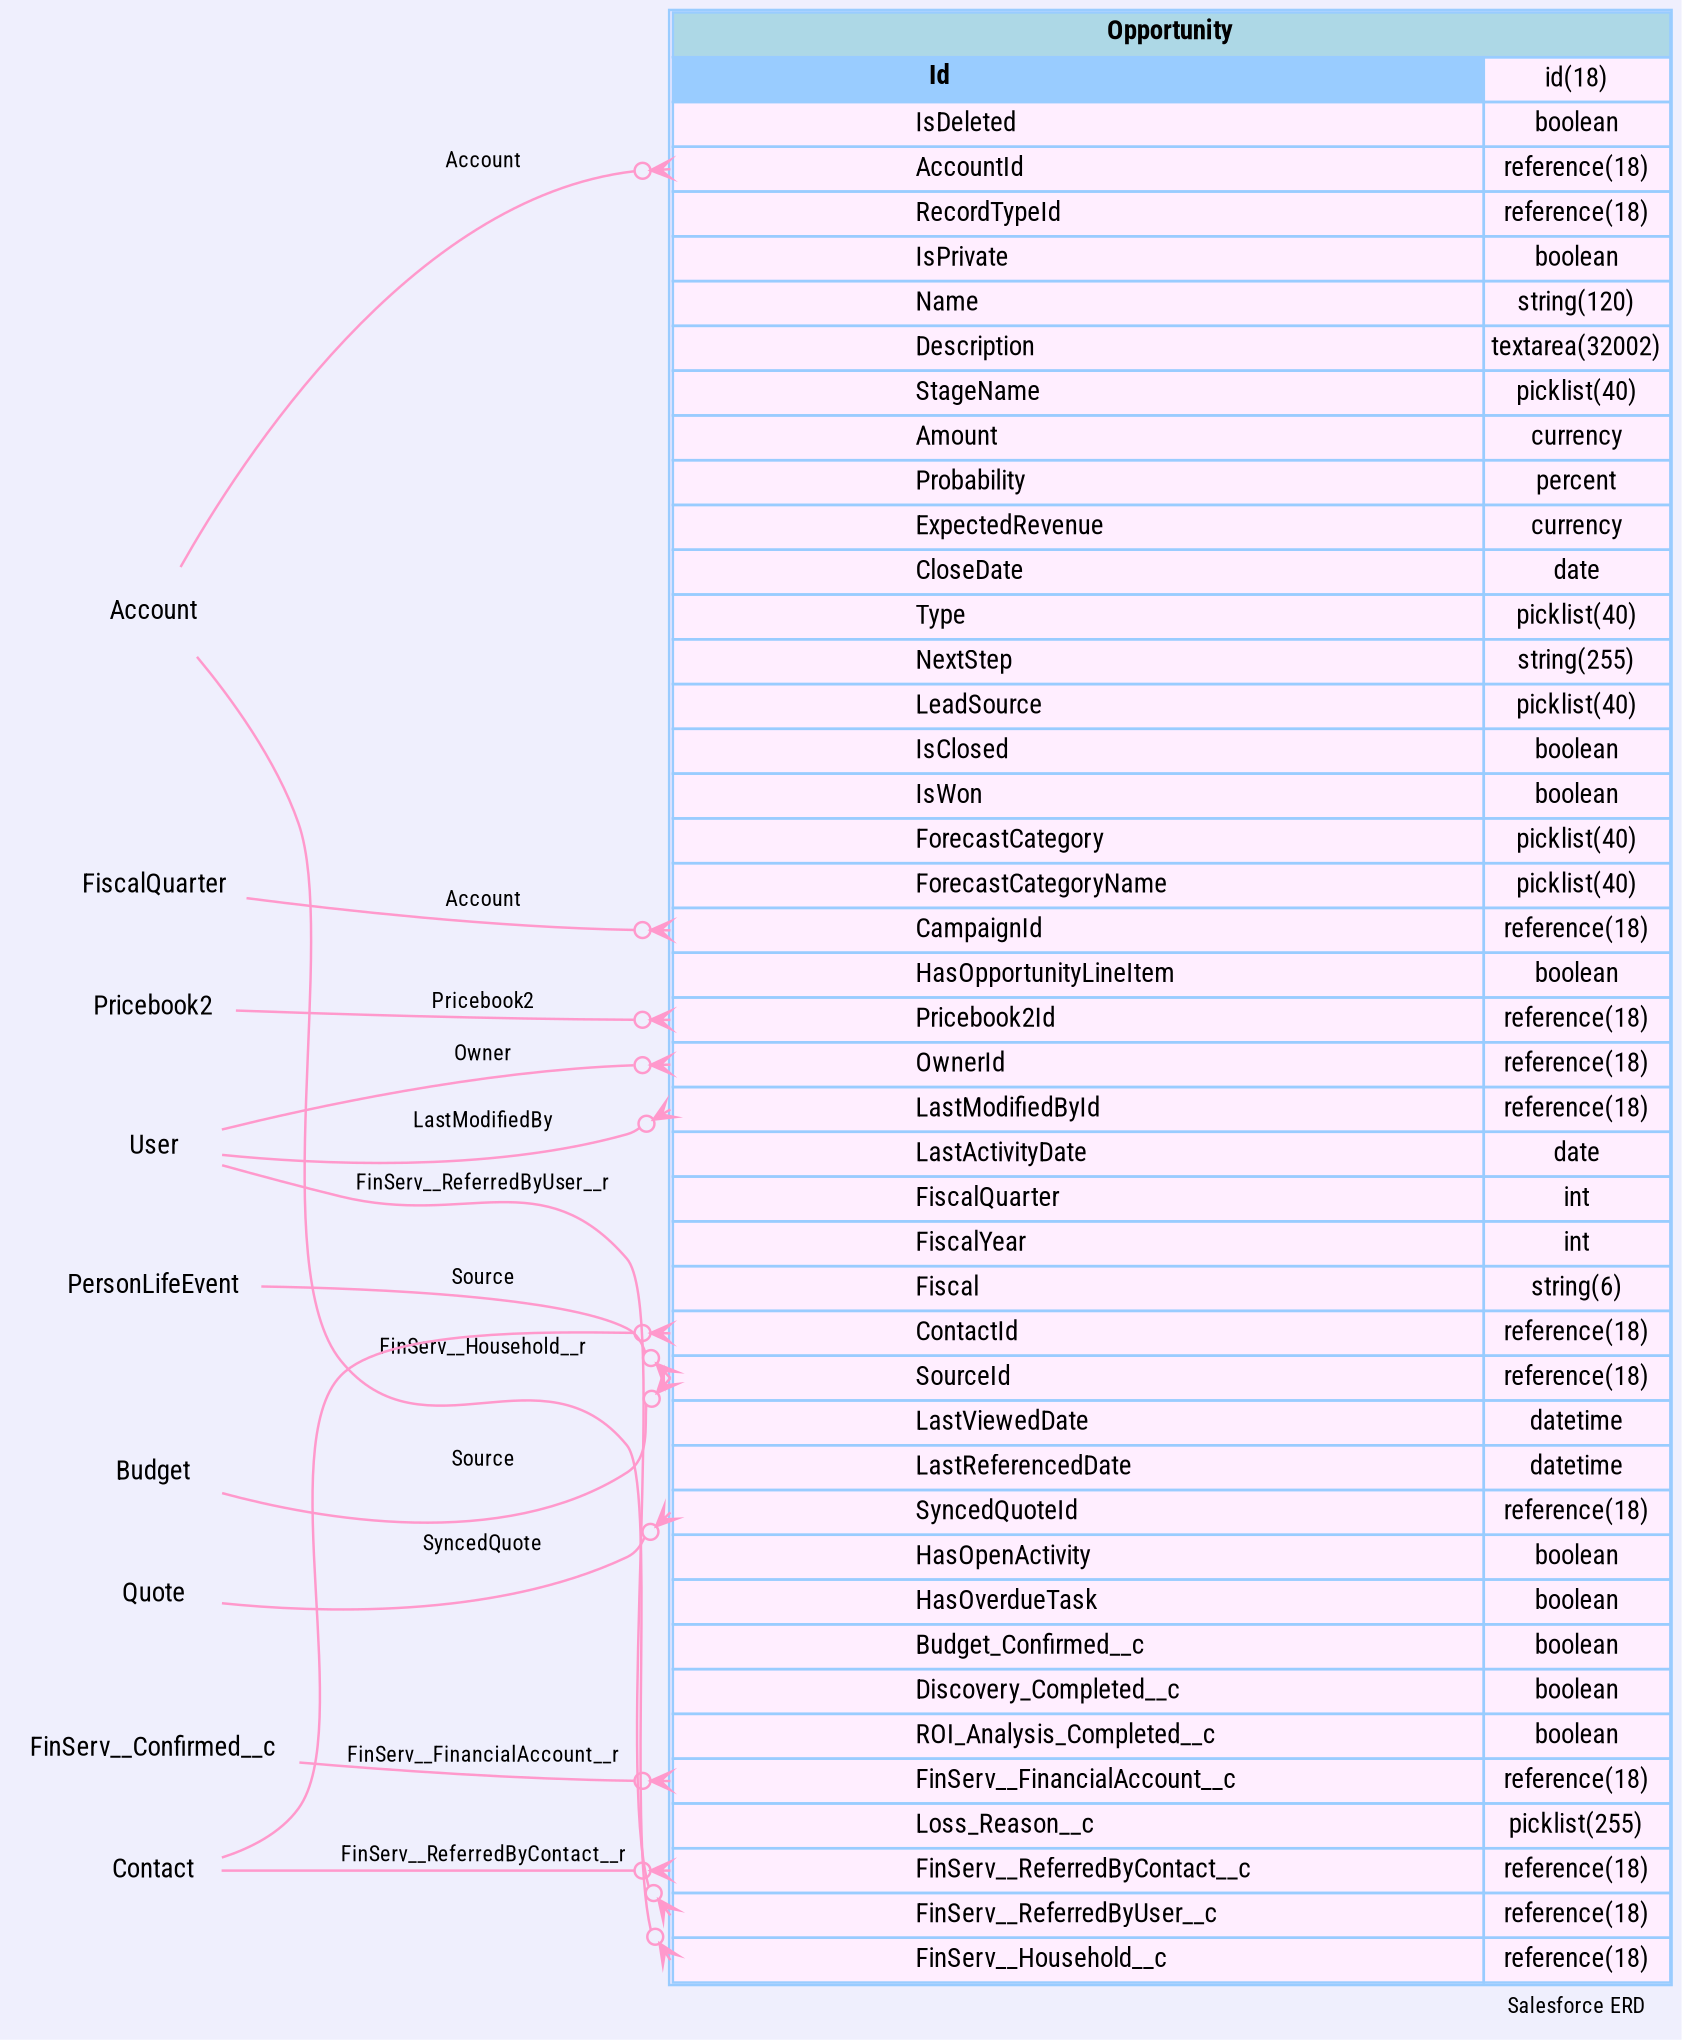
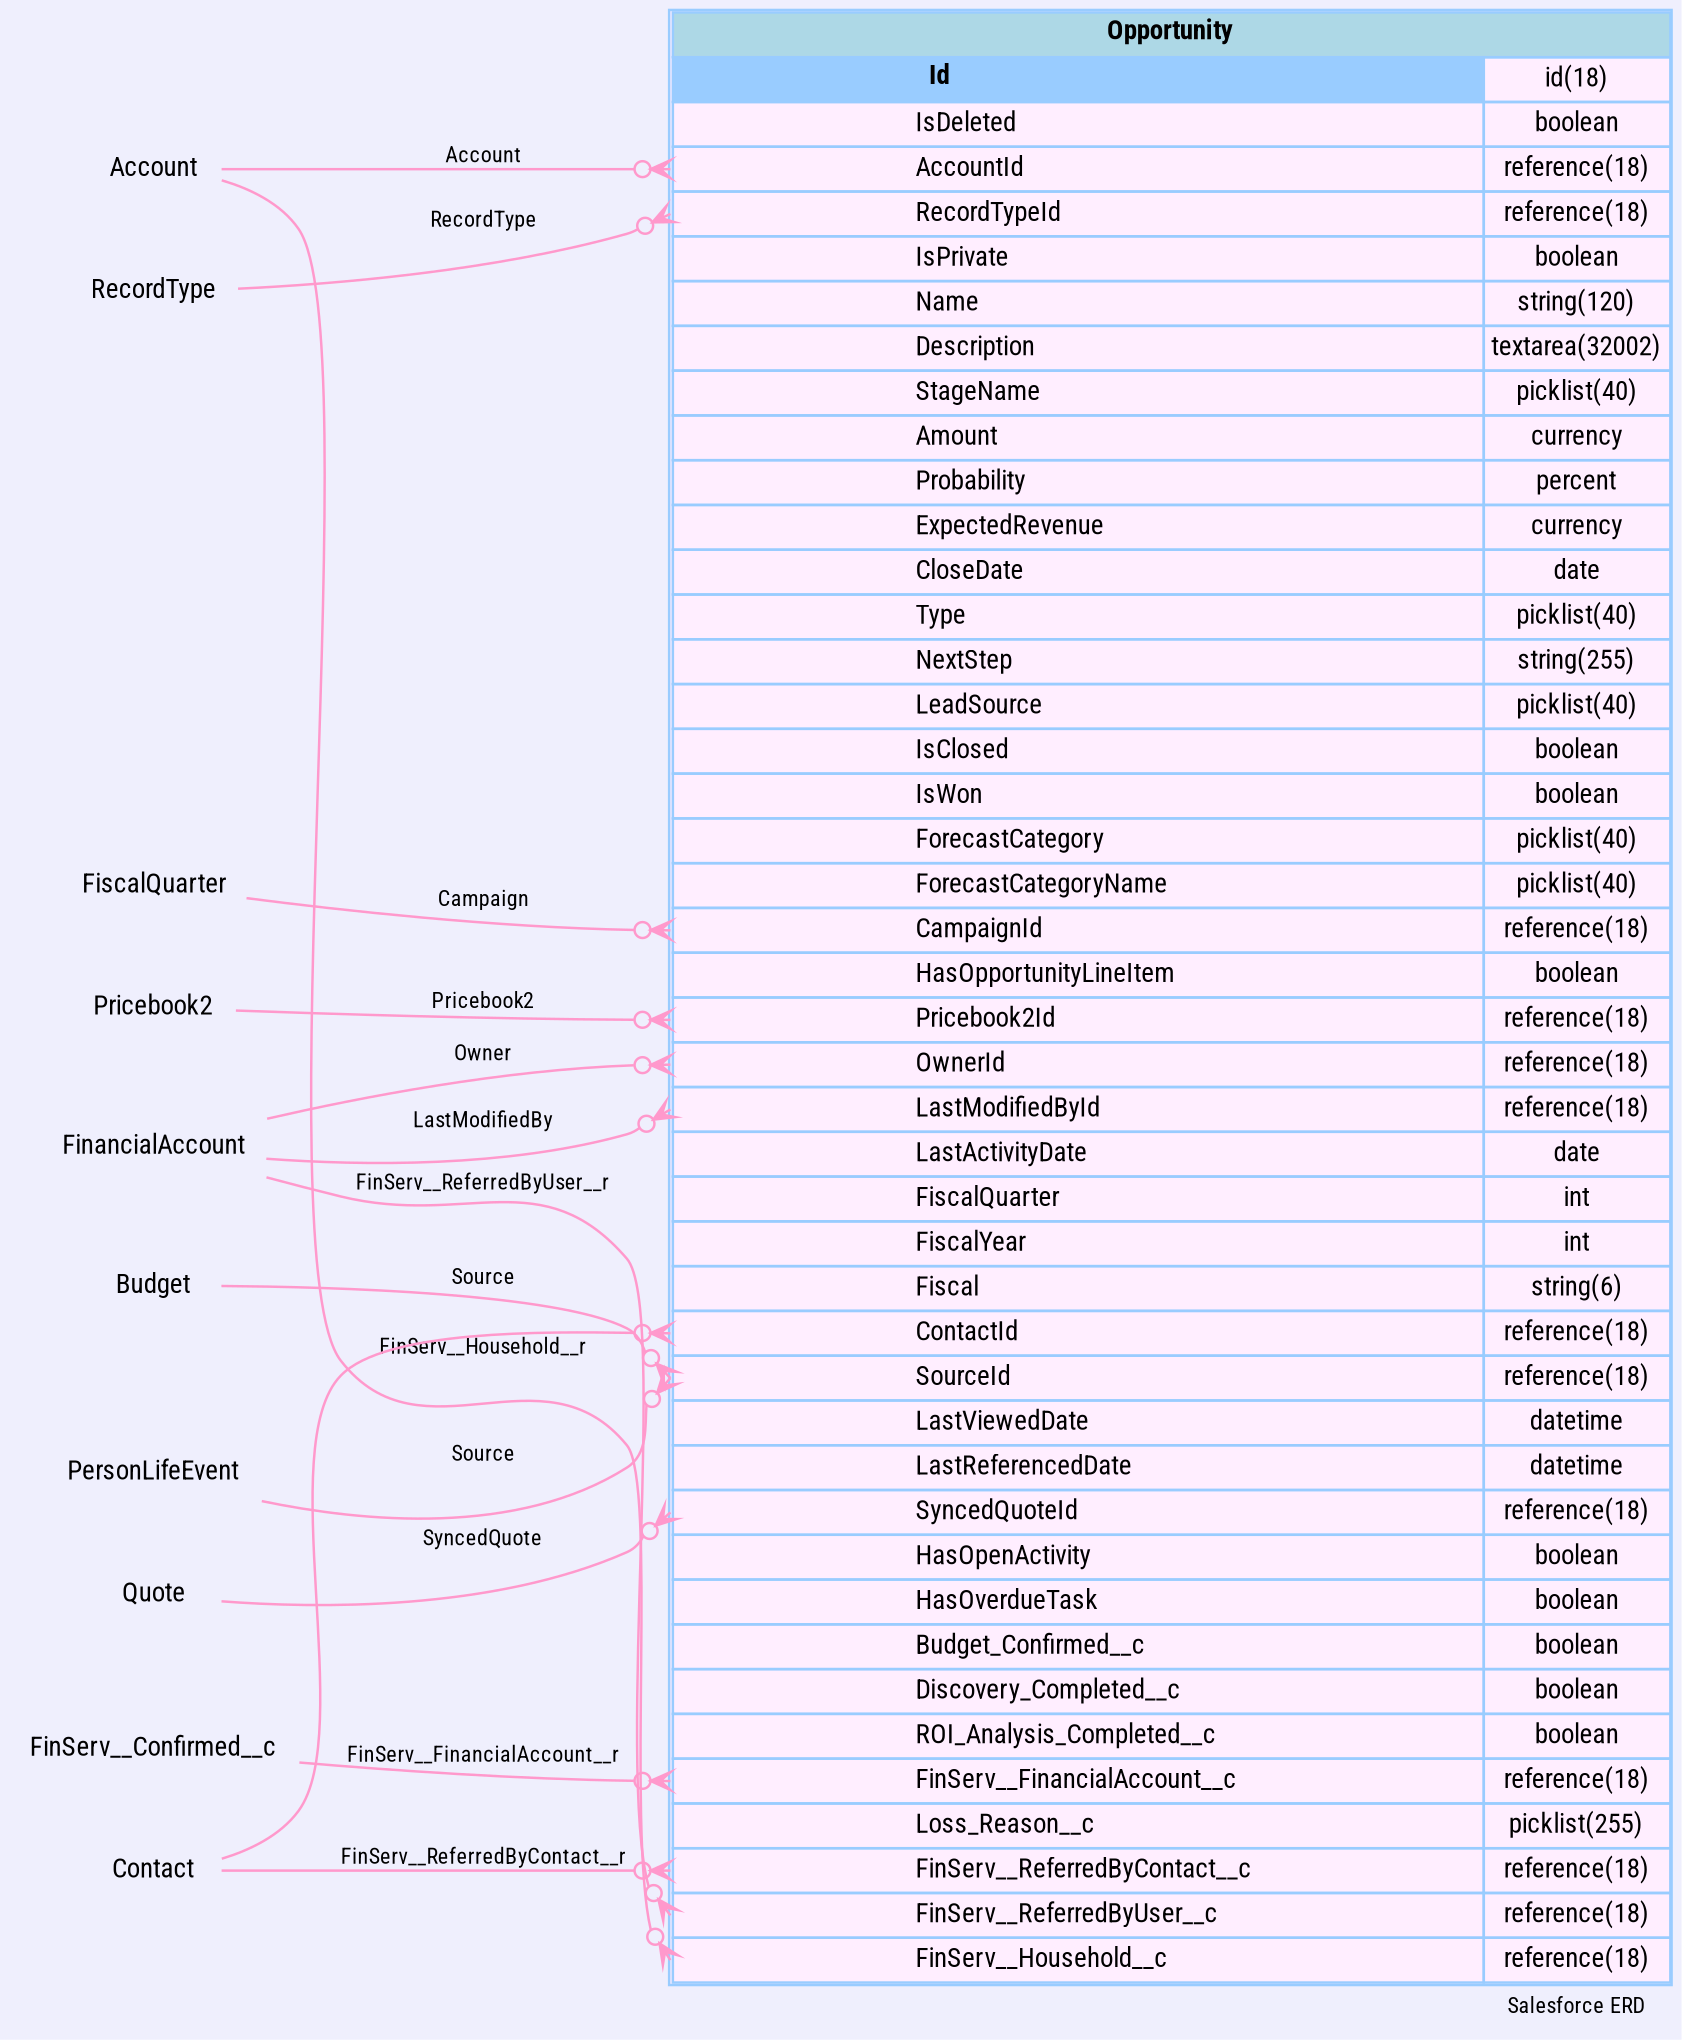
node "RecordType": added
edge "FiscalQuarter" -> "Opportunity": label "Account" -> "Campaign"
node "User": label "User" -> "FinancialAccount"
